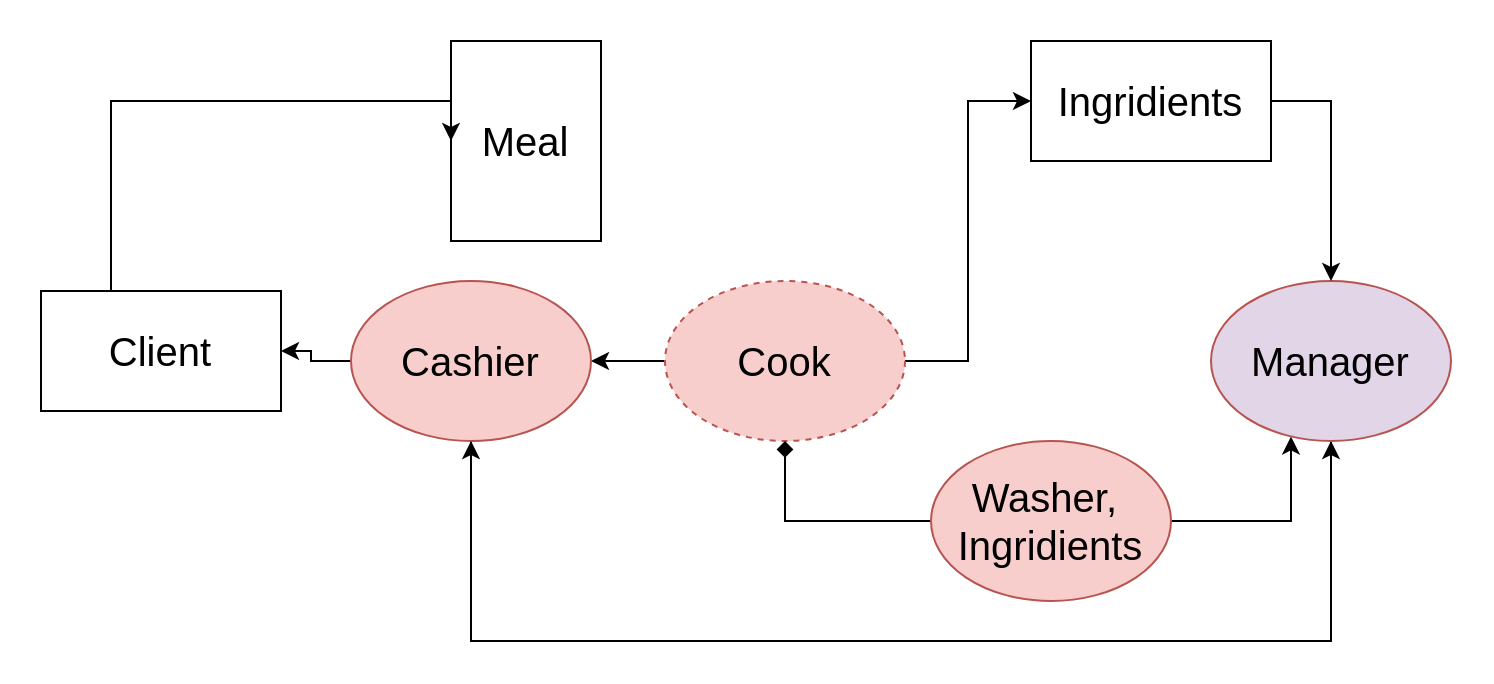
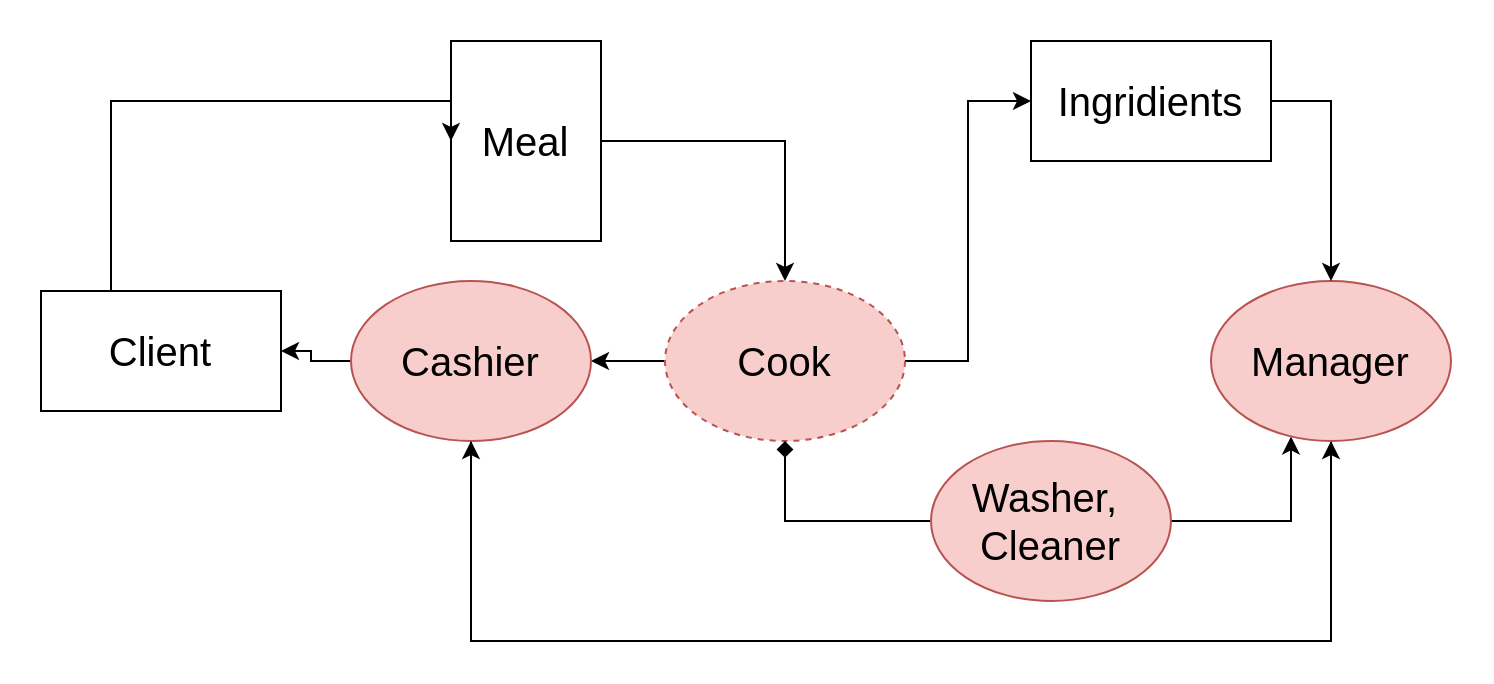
edge "Meal" -> "Сook": added
node "Manager": fillcolor #e1d5e7 -> #f8cecc
node "Washer, Ingridients": label "Washer, Ingridients" -> "Washer, Cleaner"
